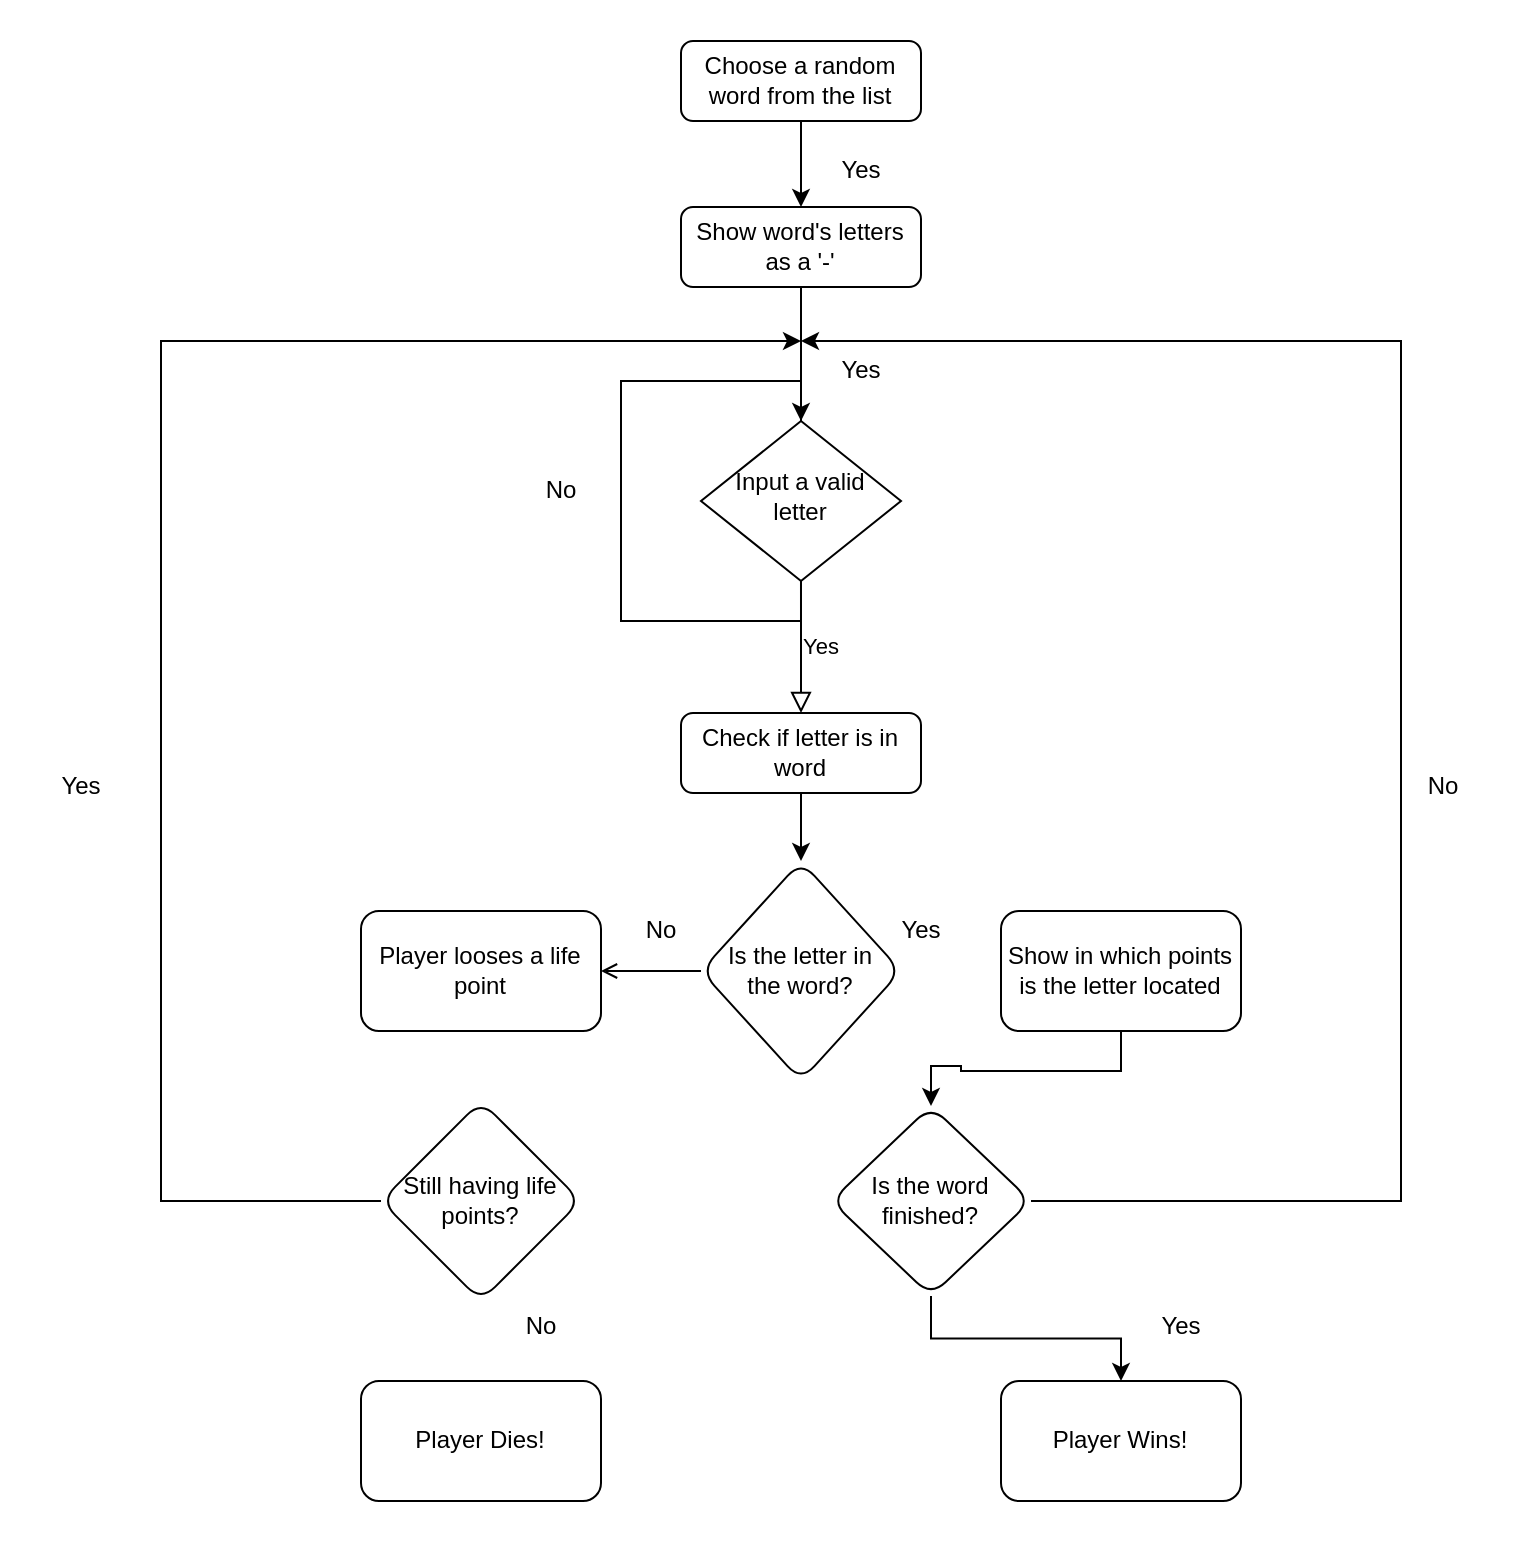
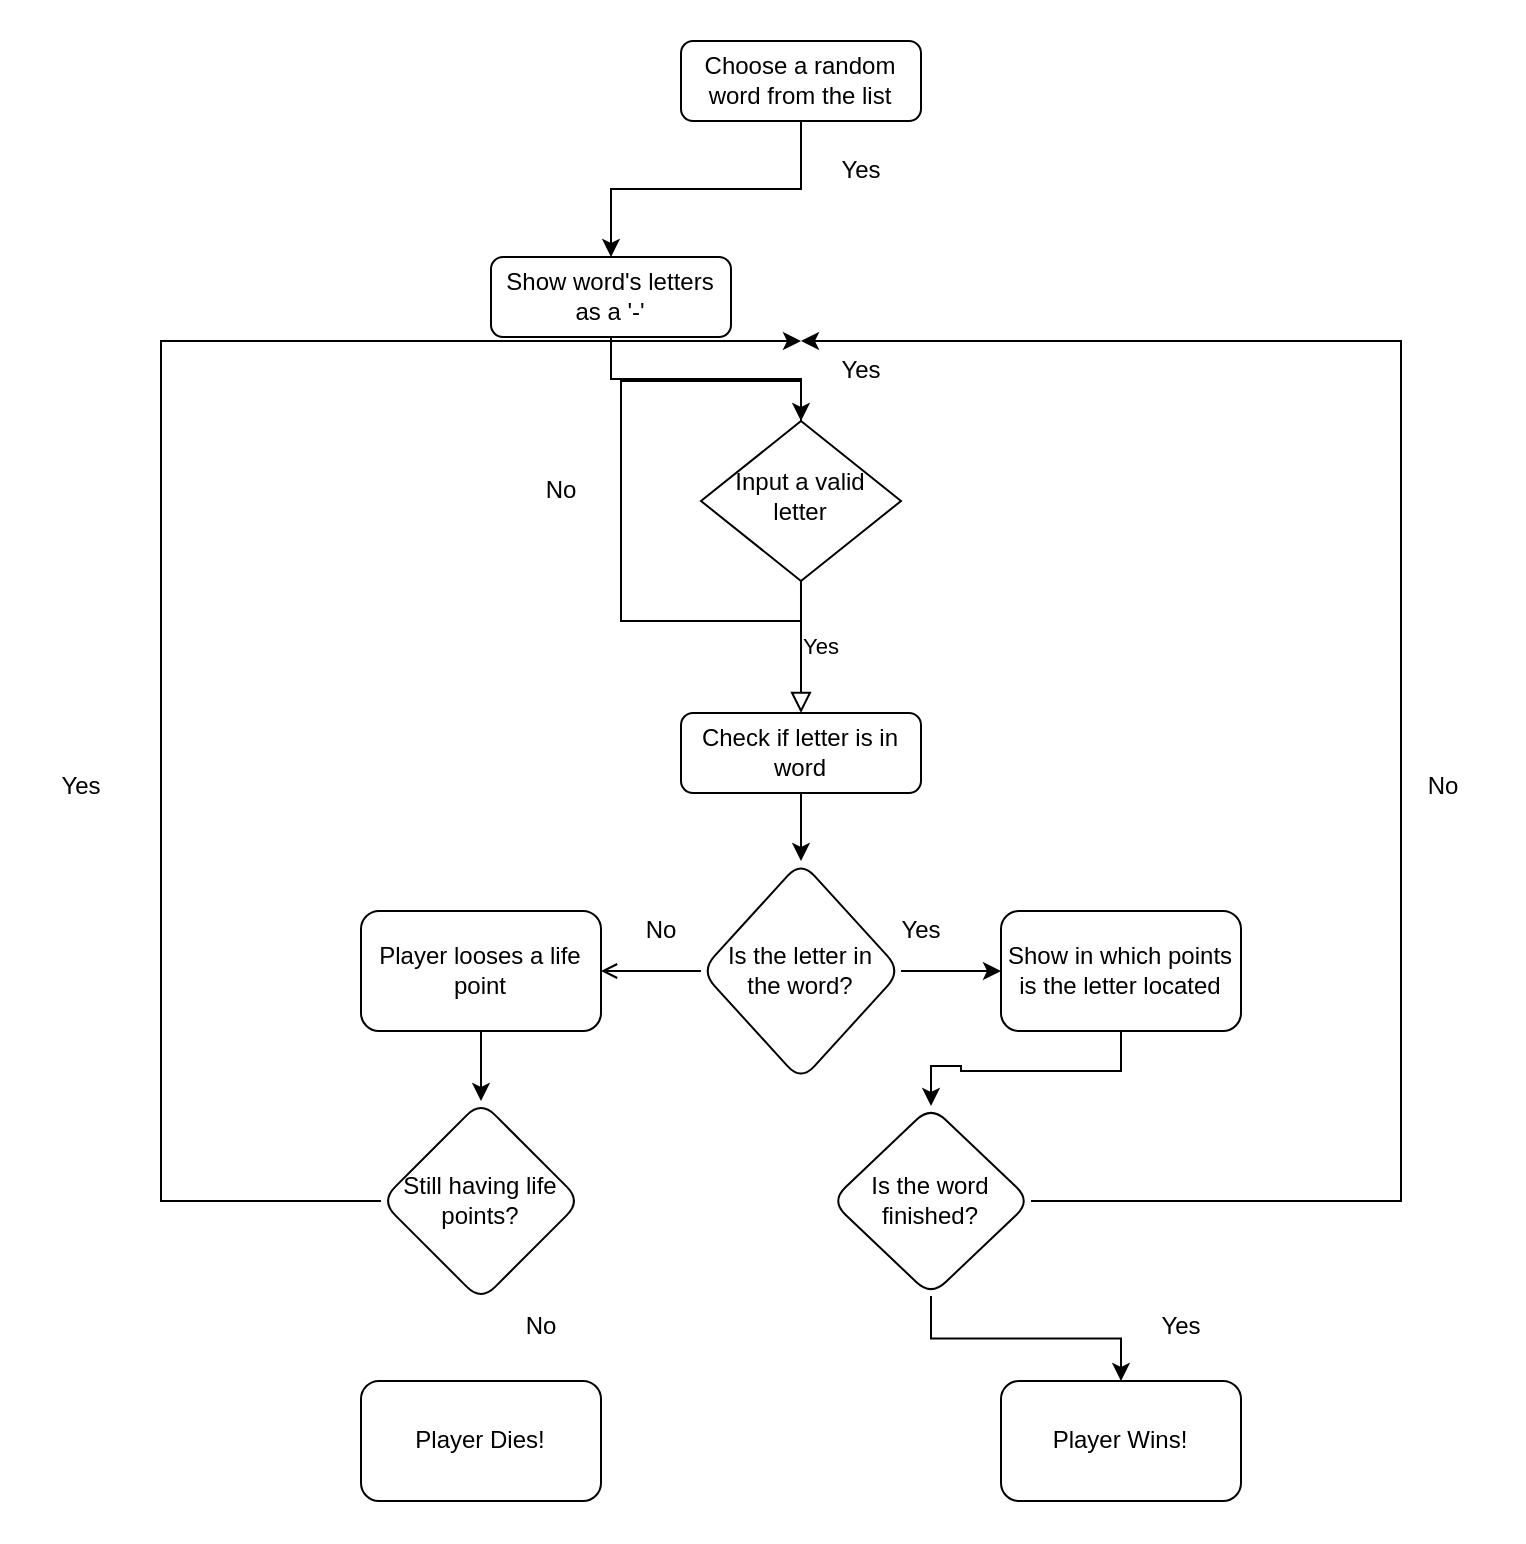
node "Show word's letters as a '-'": moved (801, 247) -> (611, 297)
edge "Is the letter in the word?" -> "Show in which points is the letter located": added
edge "Player looses a life point" -> "Still having life points?": added
